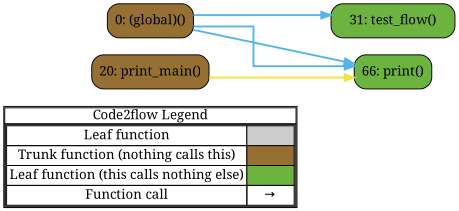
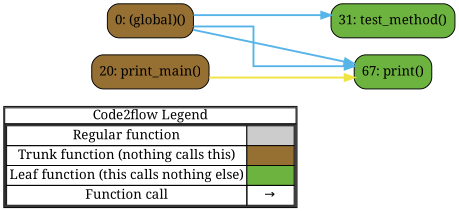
node "31: test_flow()": label "31: test_flow()" -> "31: test_method()"
node "66: print()": label "66: print()" -> "67: print()"
node "Code2flow Legend": text "Leaf function" -> "Regular function"
